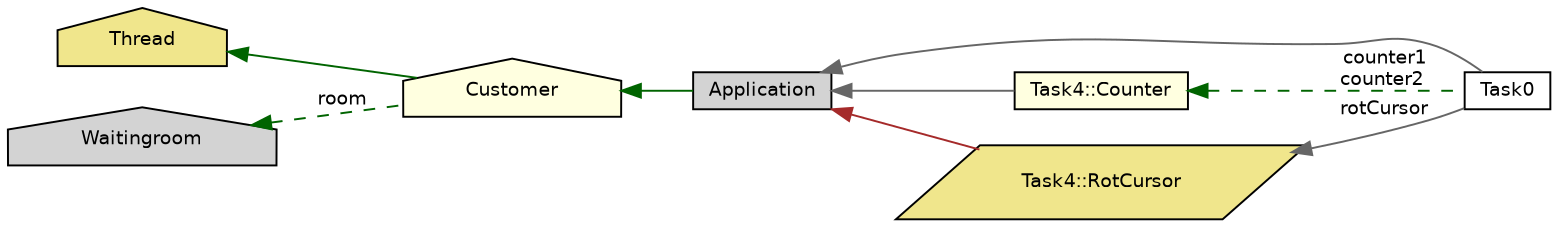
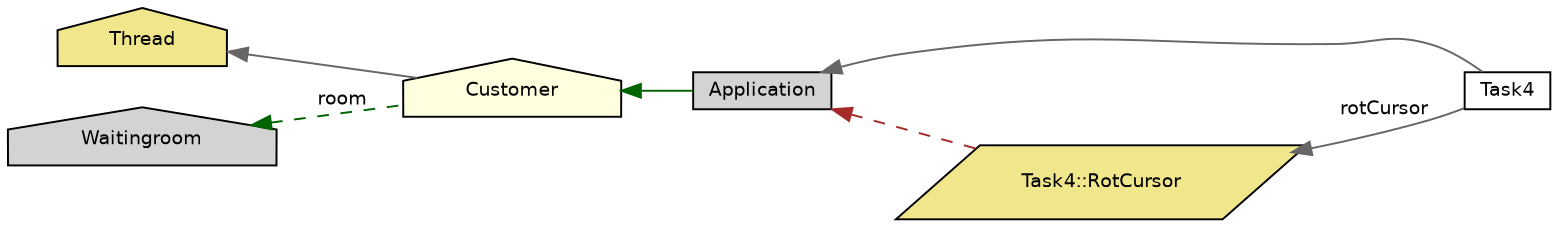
edge "Customer" -> "Thread": color darkgreen -> gray40
node "Task4::Counter": removed
node "Task0": label "Task0" -> "Task4"
edge "Task4::RotCursor" -> "Application": style solid -> dashed
